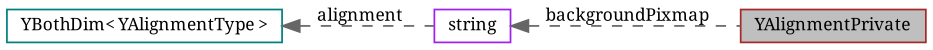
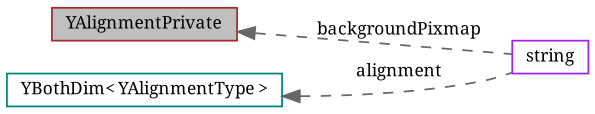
edge "YAlignmentPrivate" -> "string": reversed
